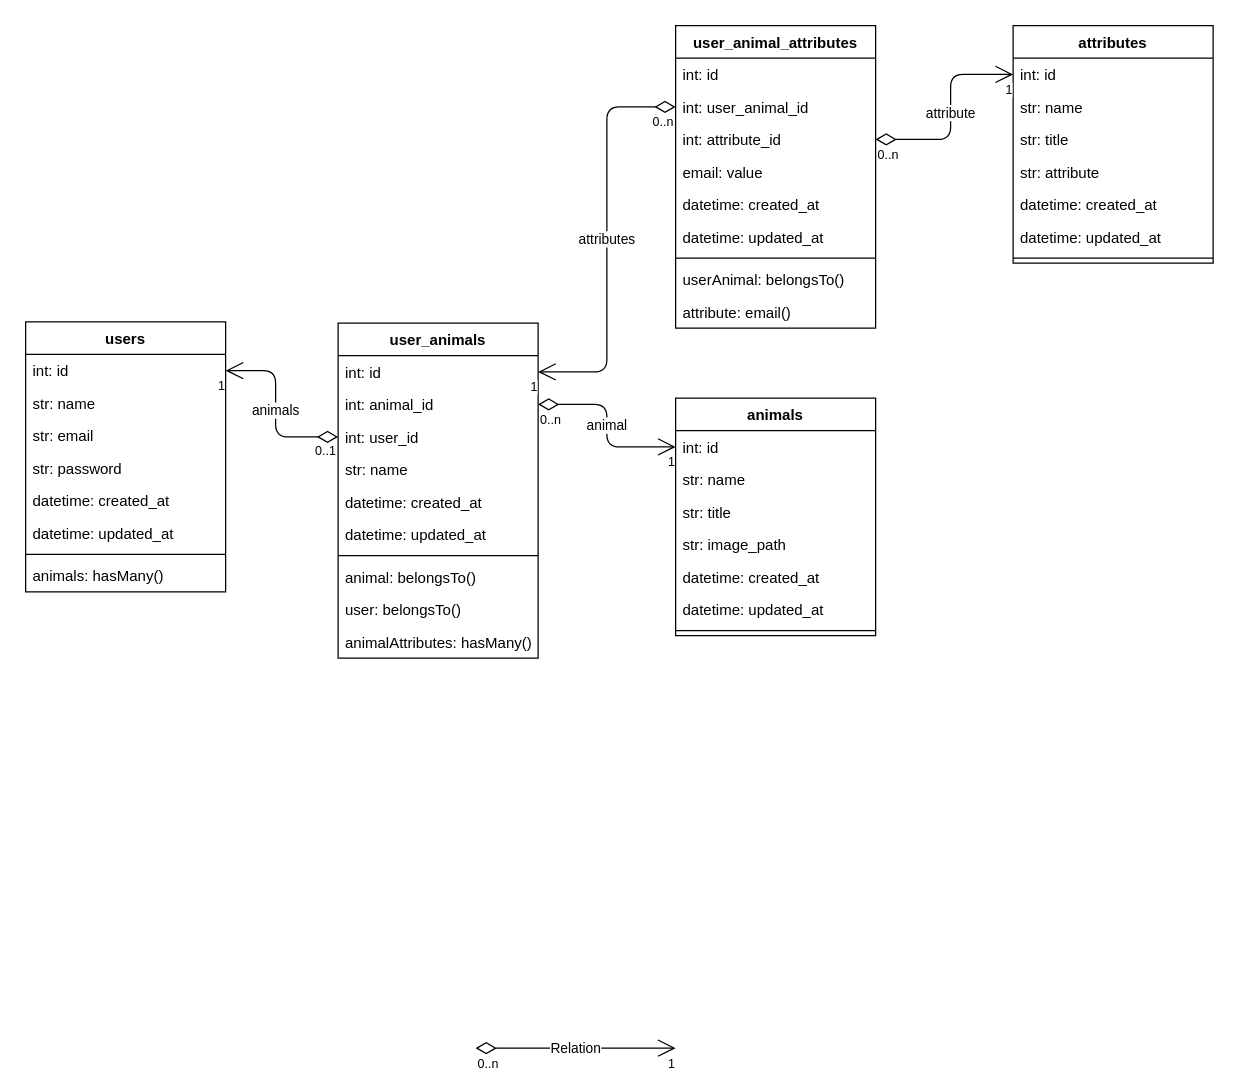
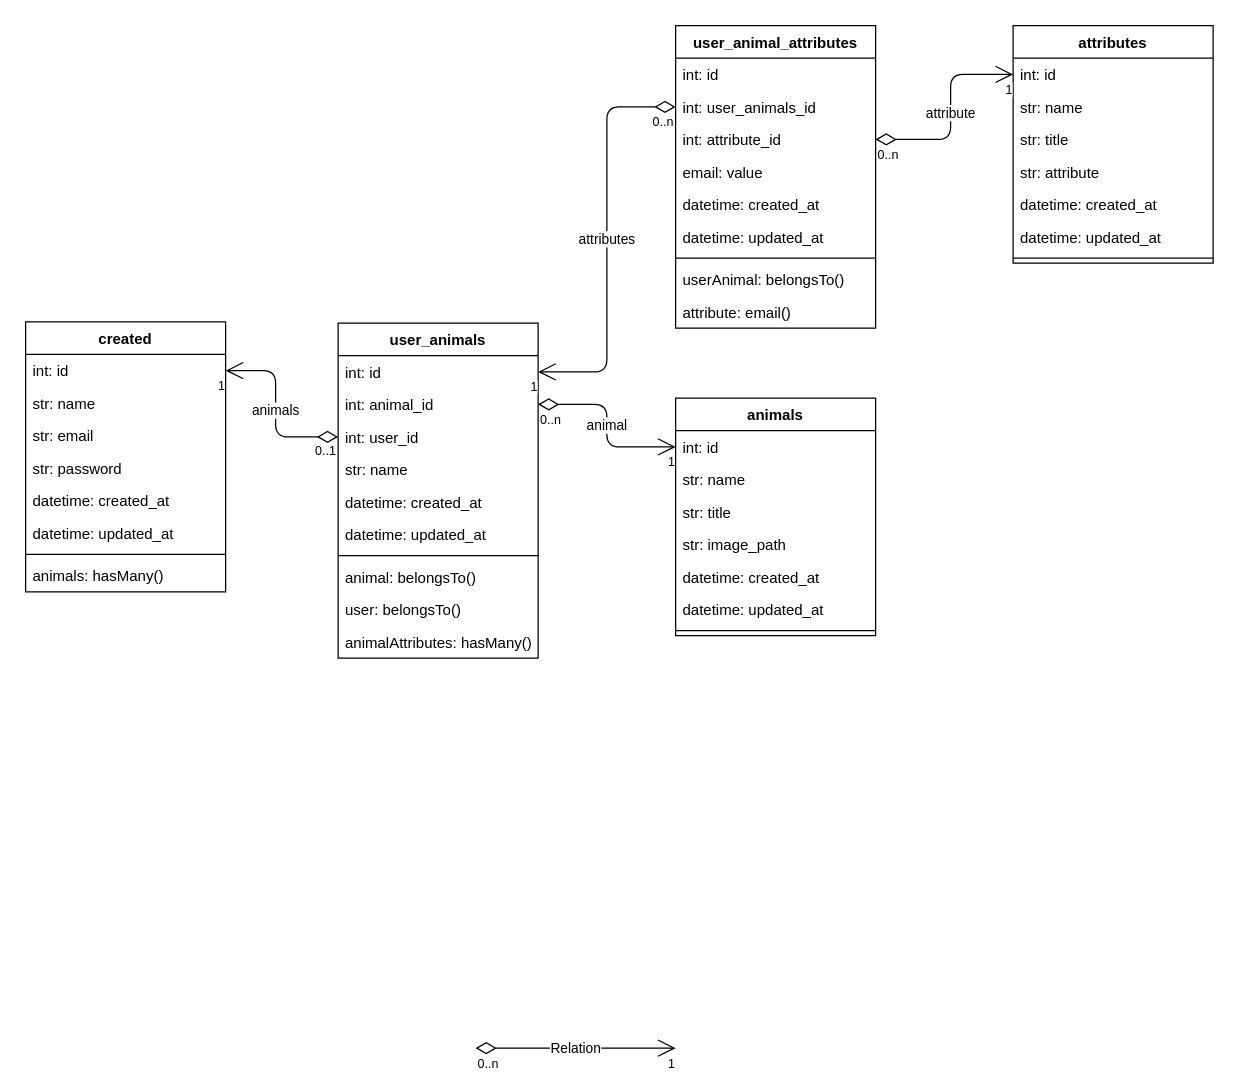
node "int: user_animal_id": label "int: user_animal_id" -> "int: user_animals_id"
node "users": label "users" -> "created"
